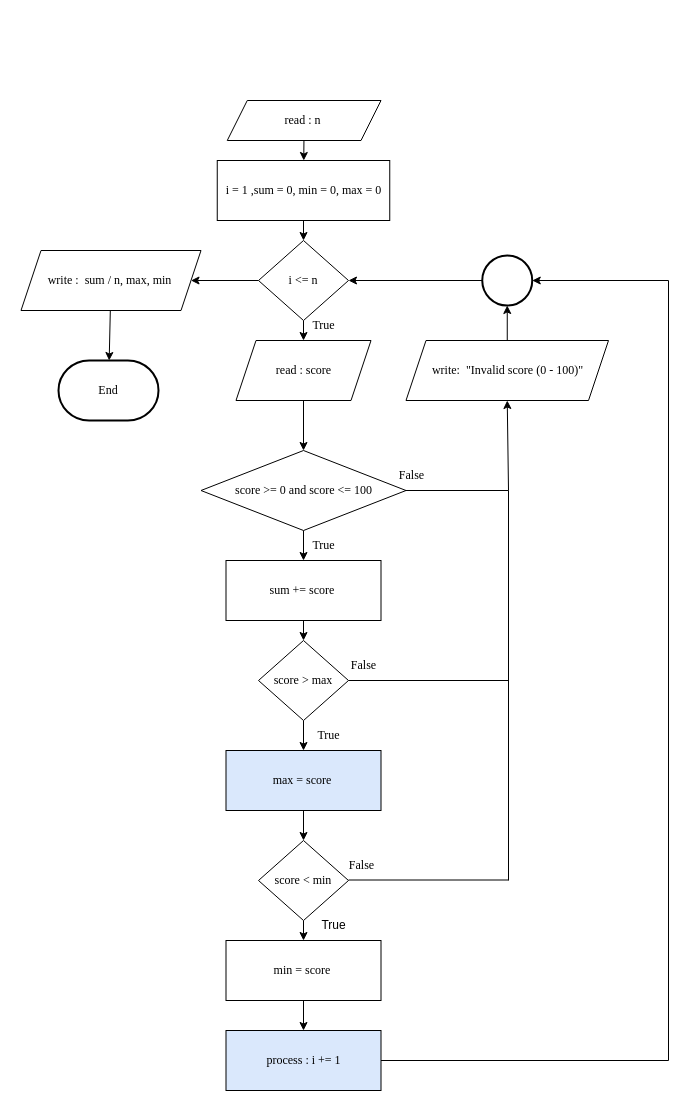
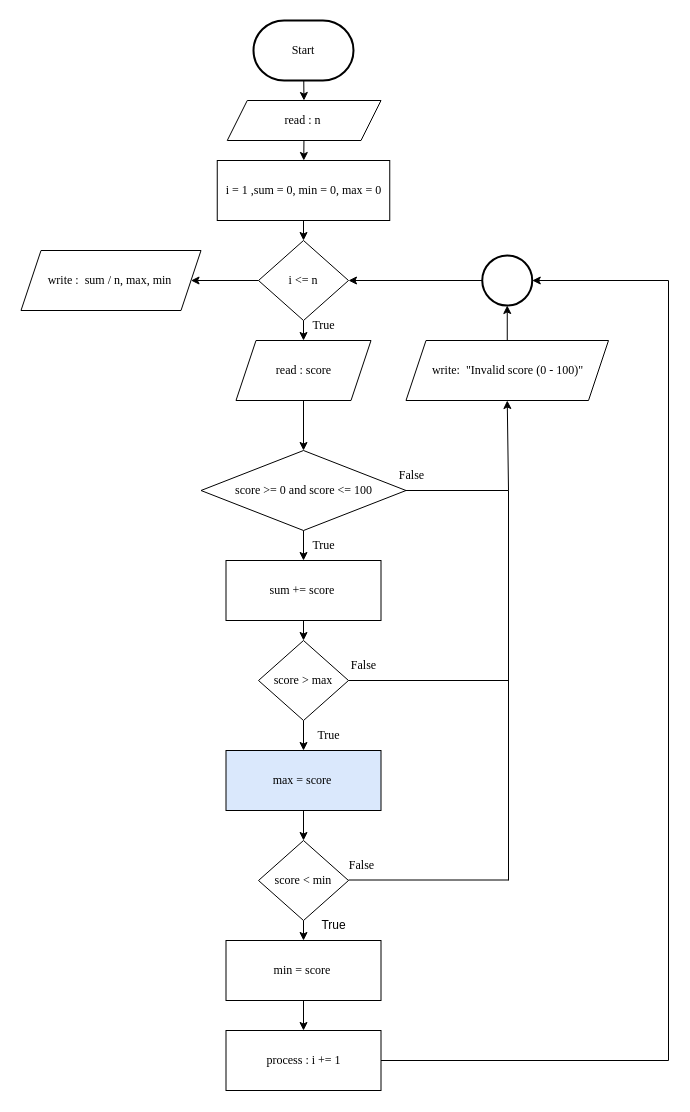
node "Start": added
edge "Start" -> "read : n": added
edge "write : sum / n, max, min" -> "End": removed
node "End": removed
node "process : i += 1": fillcolor #dae8fc -> #ffffff
